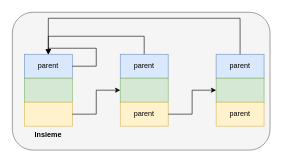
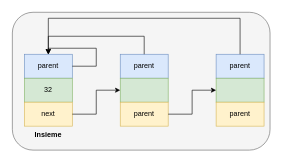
node "32": added
node "next": added
